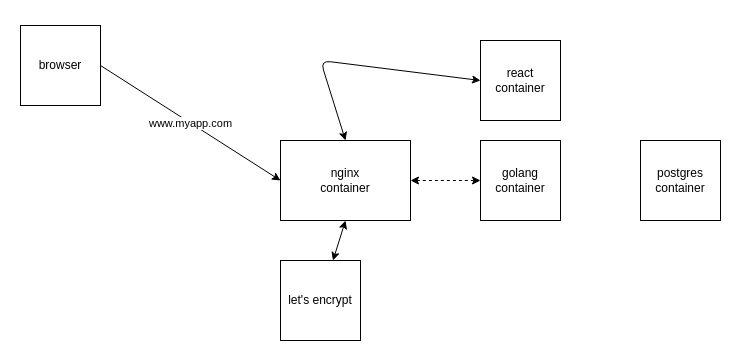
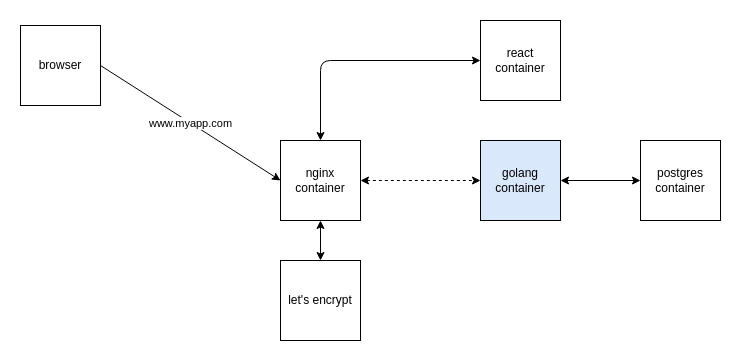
node "react container": moved (521, 81) -> (521, 61)
node "nginx container": size 130x80 -> 80x80
node "golang container": fillcolor #ffffff -> #dae8fc
edge "golang container" -- "postgres container": added
